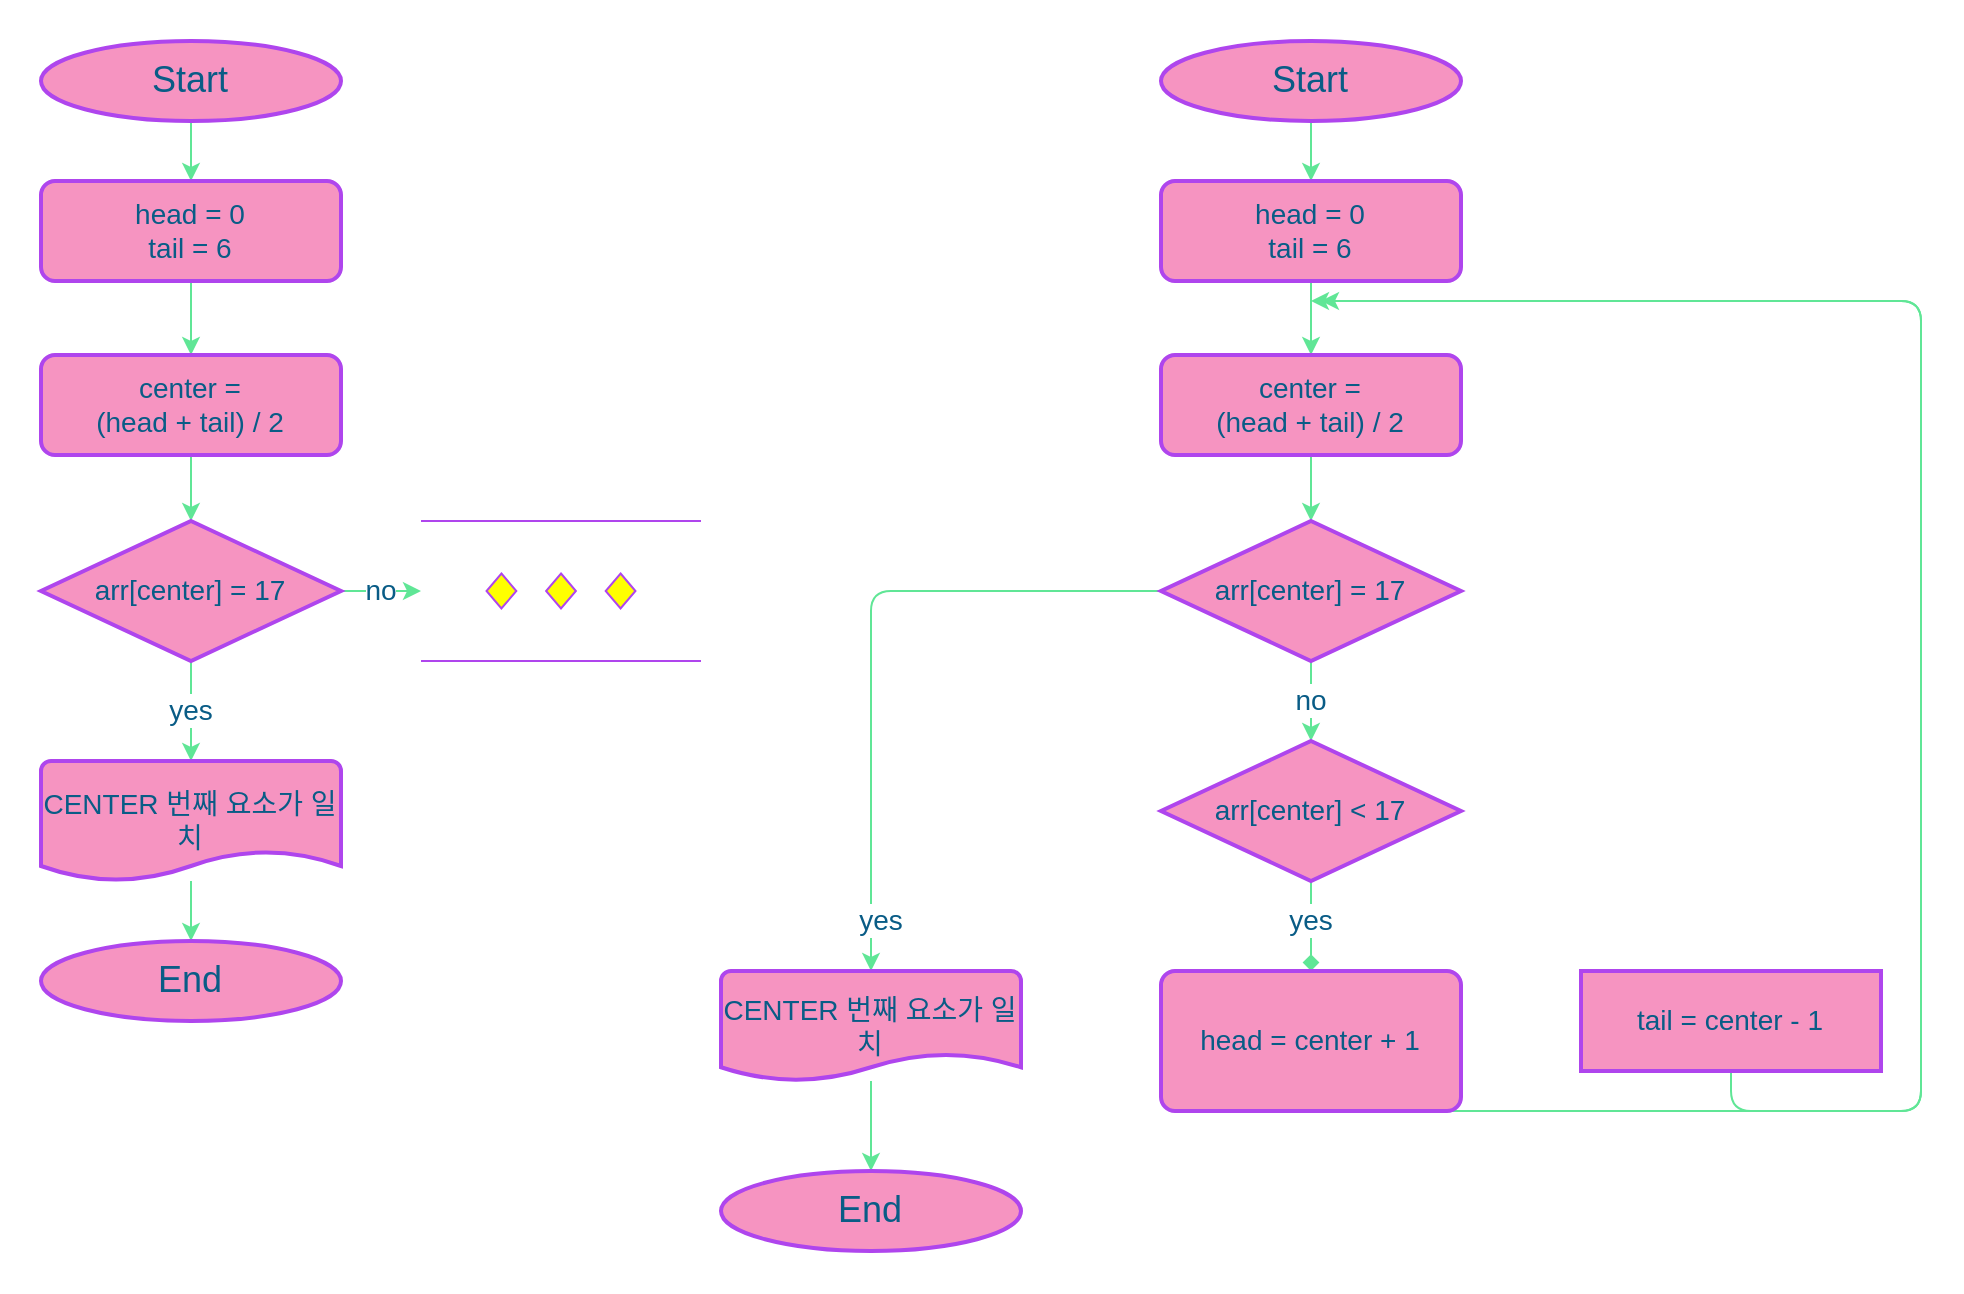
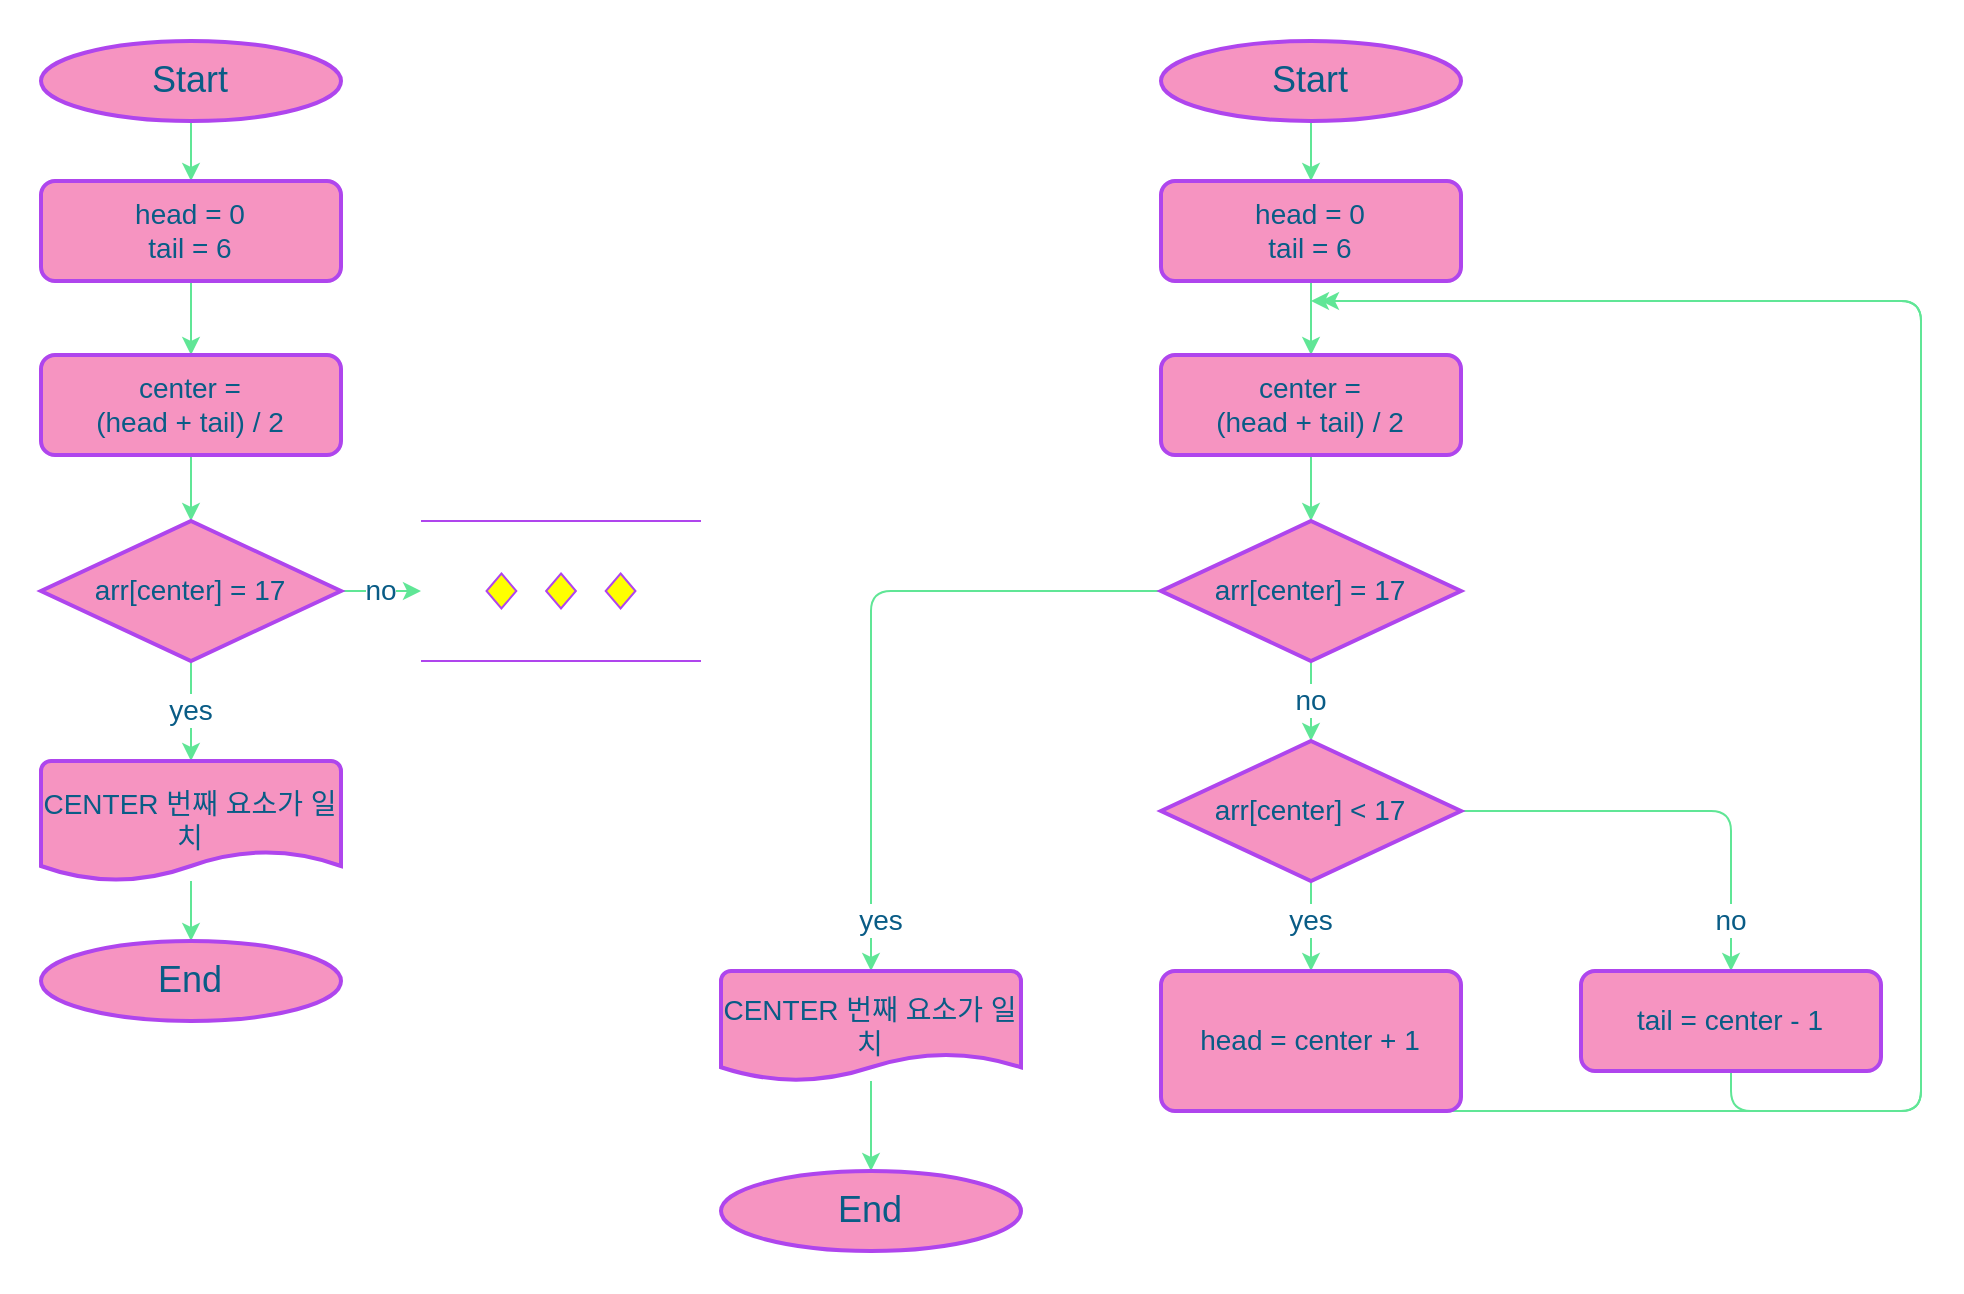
edge "arr[center] < 17" -> "tail = center - 1": added, label "no"
edge "arr[center] < 17" -> "head = center + 1": arrowhead diamond -> classic
node "tail = center - 1": shape rectangle -> rounded rectangle
